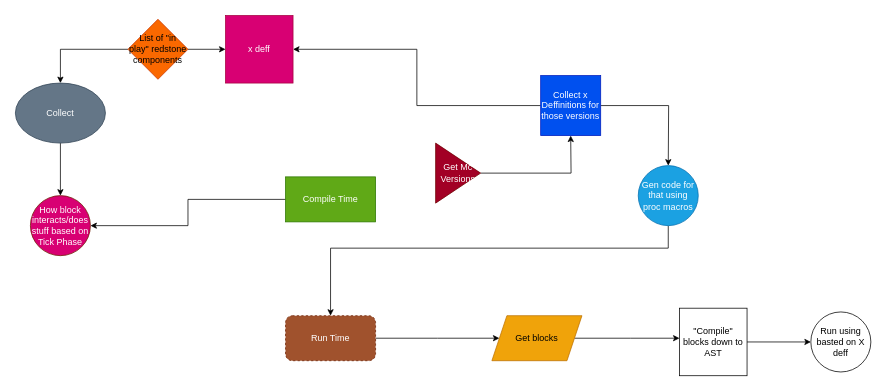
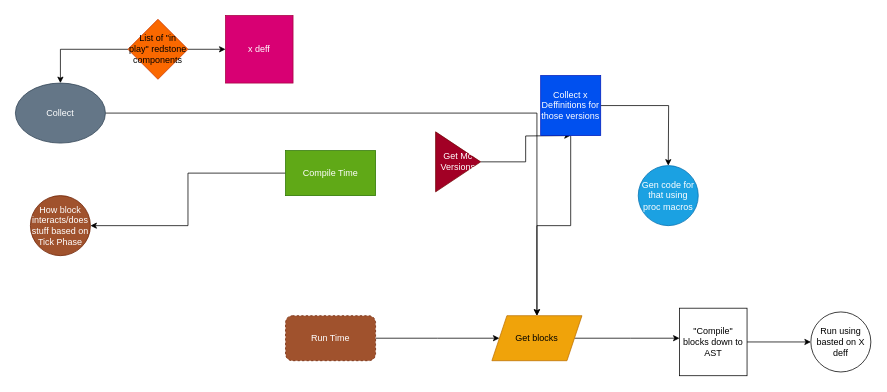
edge "Collect x Deffinitions for those versions" -> "x deff": now "Collect x Deffinitions for those versions" -> "Get blocks"
edge "Collect" -> "How block interacts/does stuff based on Tick Phase": now "Collect" -> "Get blocks"
node "Get Mc Versions": moved (458, 173) -> (458, 162)
node "Compile Time": moved (330, 199) -> (330, 173)
node "How block interacts/does stuff based on Tick Phase": fillcolor #d80073 -> #a0522d
edge "Gen code for that using proc macros" -> "Run Time": removed
